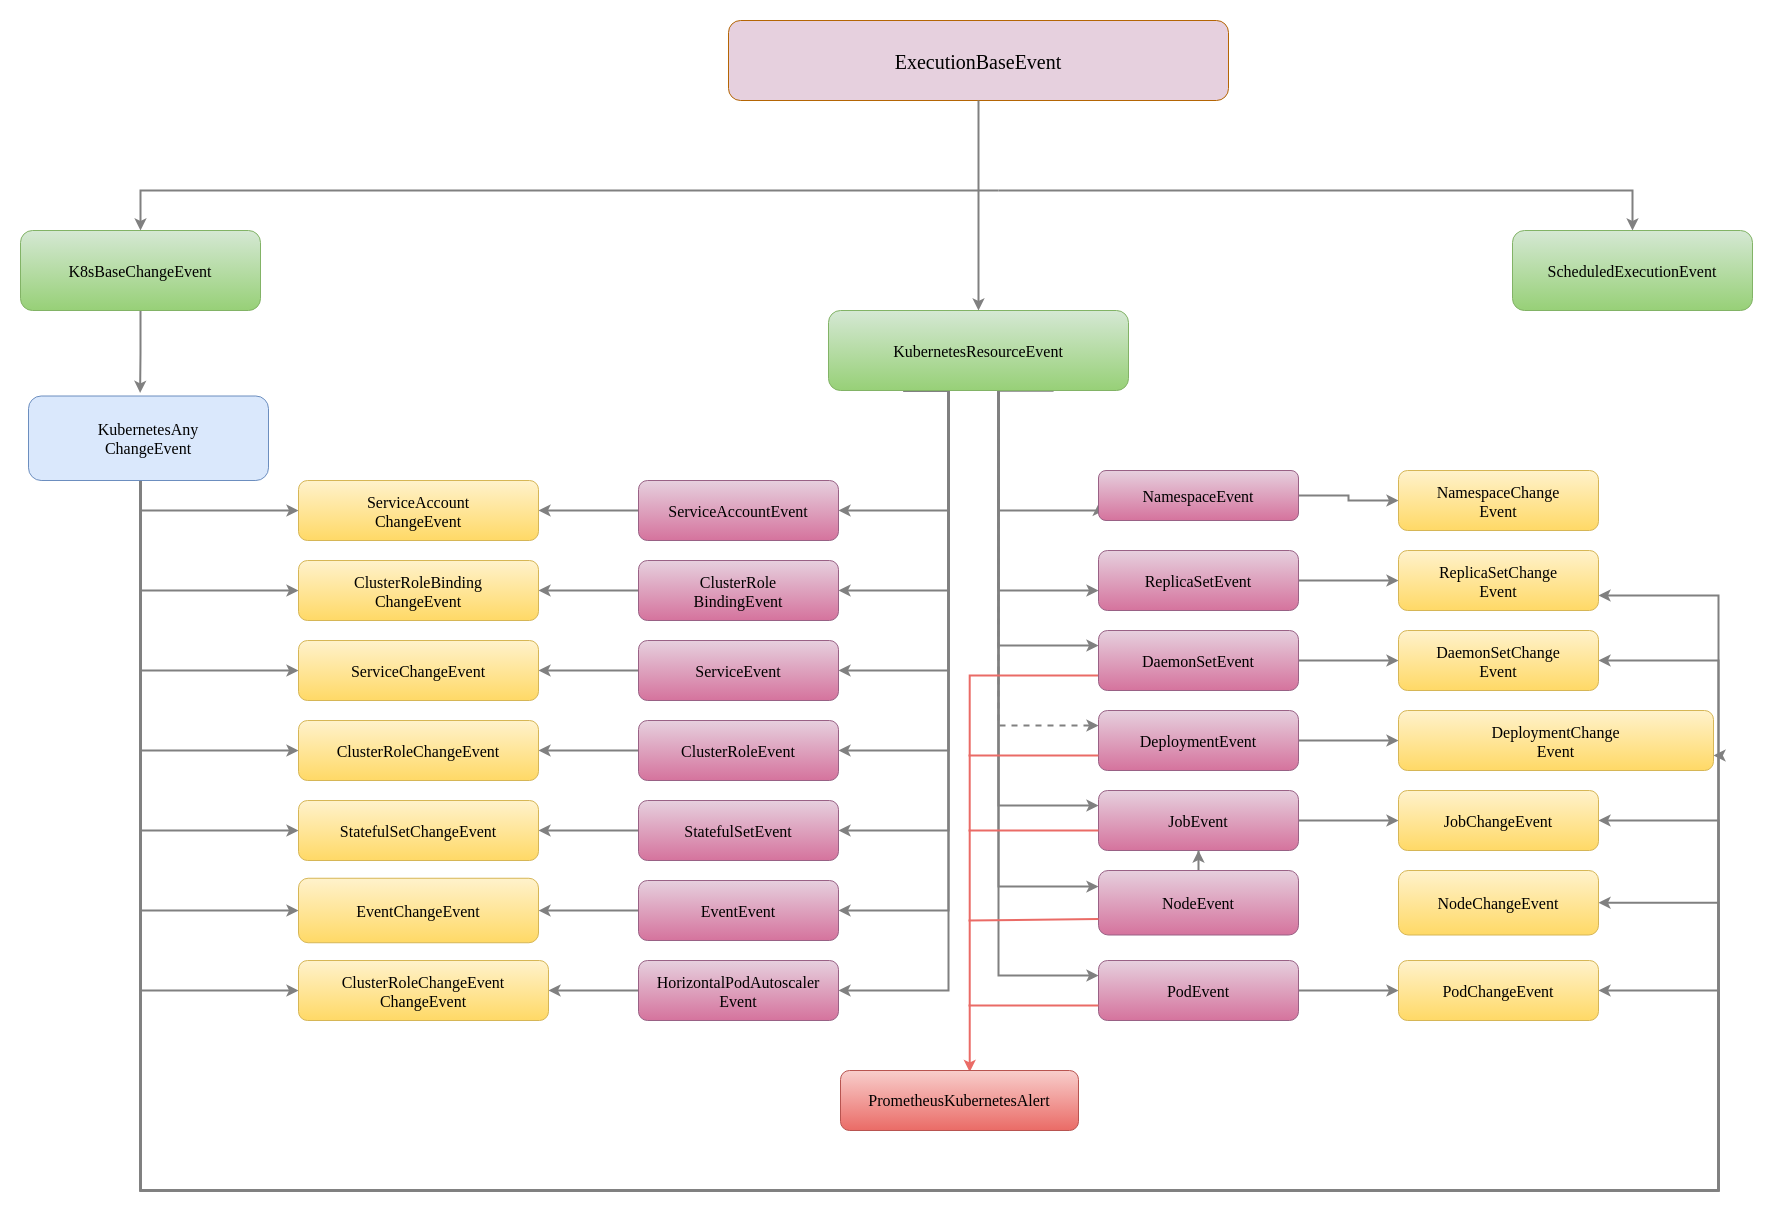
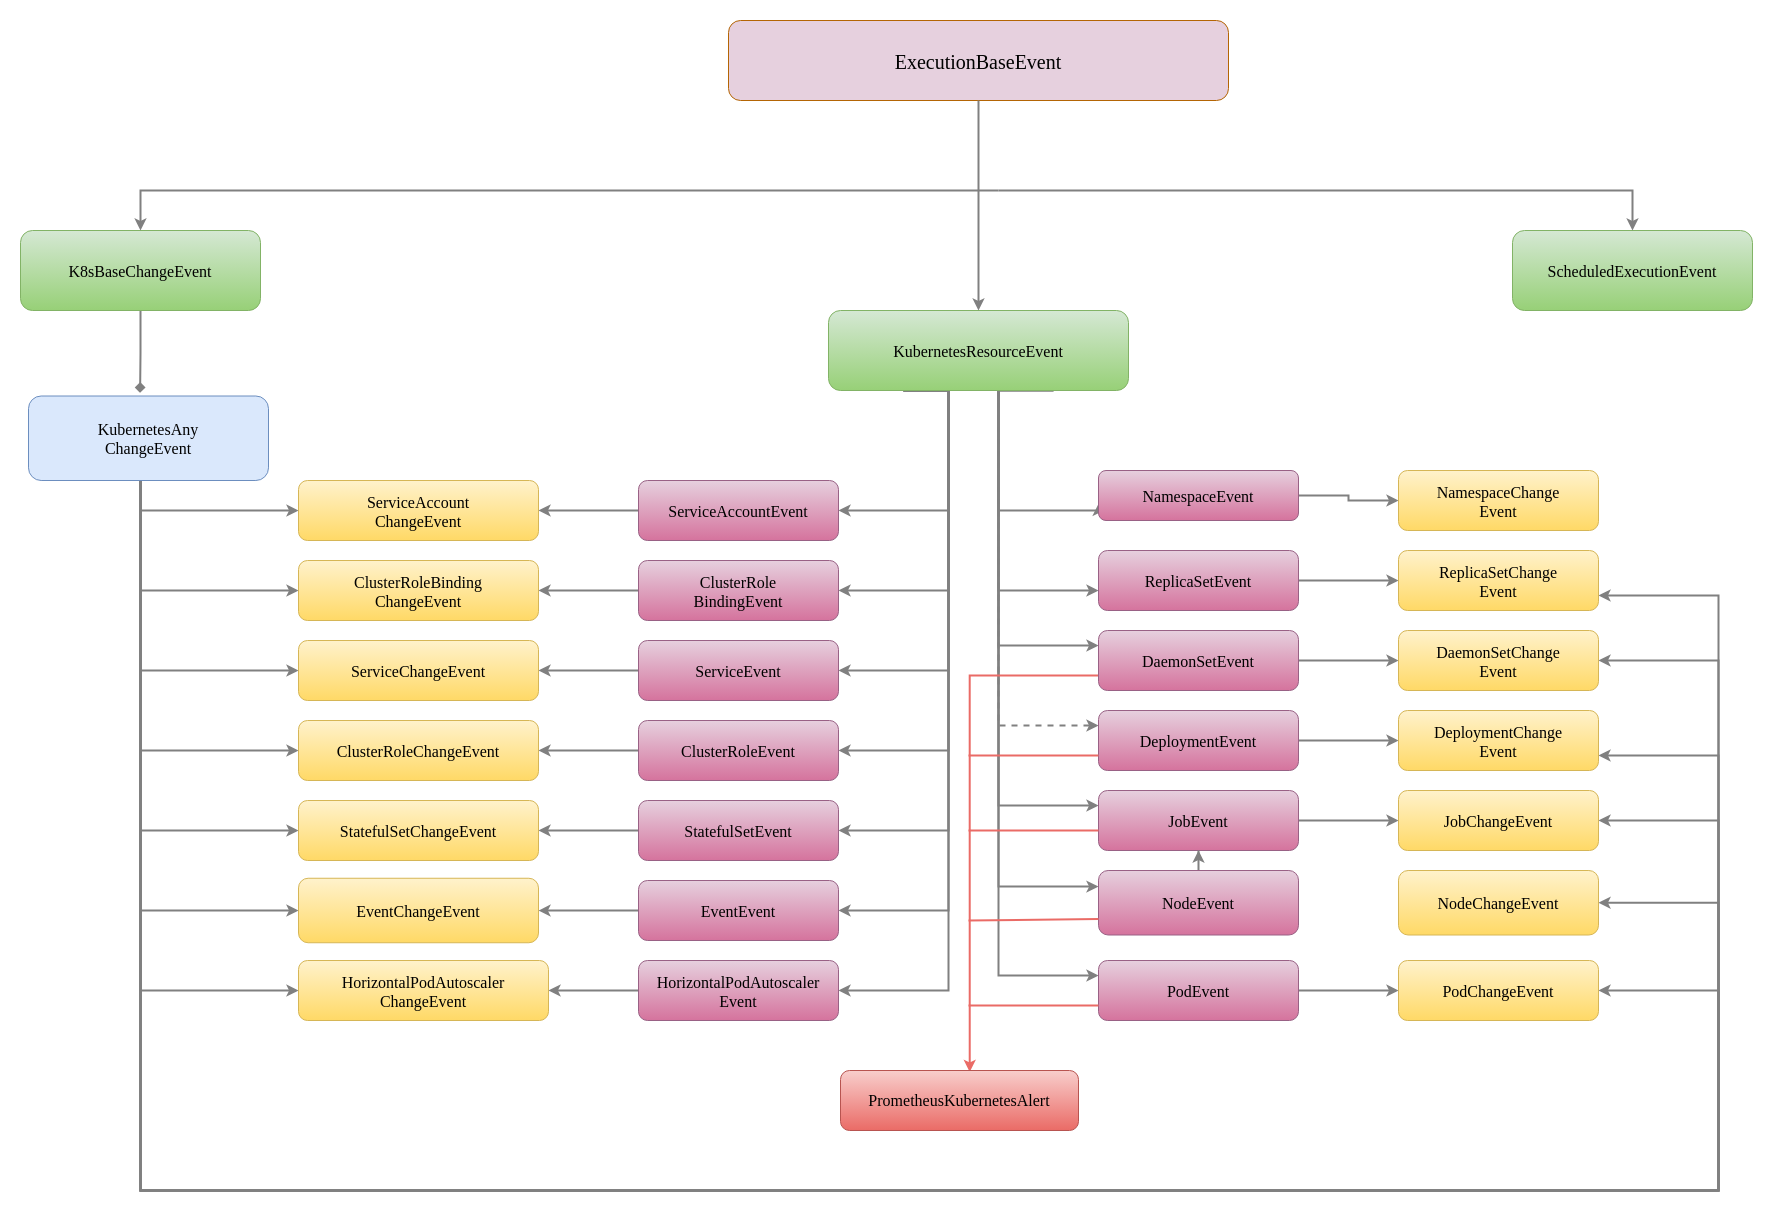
edge "K8sBaseChangeEvent" -> "KubernetesAny ChangeEvent": arrowhead classic -> diamond
node "DeploymentChange Event": size 315x60 -> 200x60
node "ClusterRoleChangeEvent ChangeEvent": label "ClusterRoleChangeEvent ChangeEvent" -> "HorizontalPodAutoscaler ChangeEvent"
